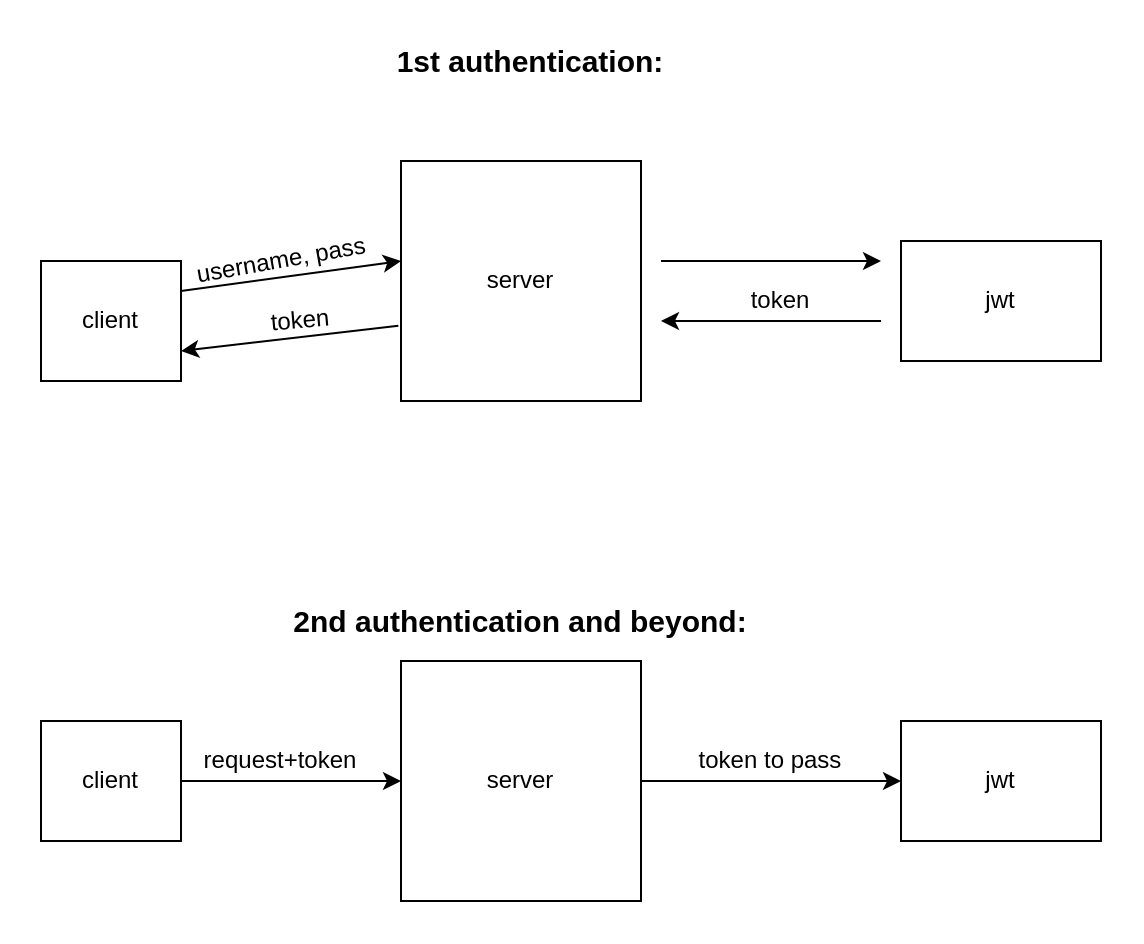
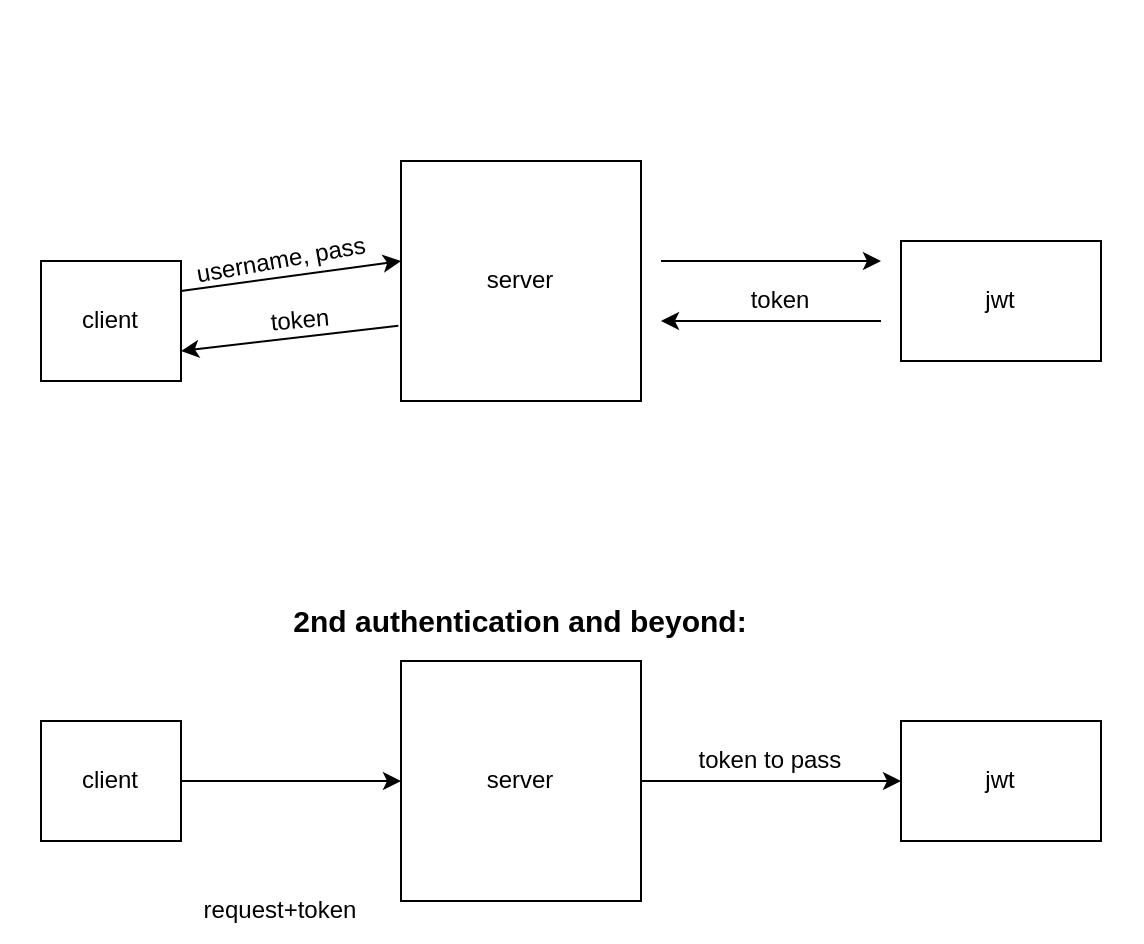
node "1st authentication:": removed
node "request+token": moved (281, 761) -> (281, 911)
